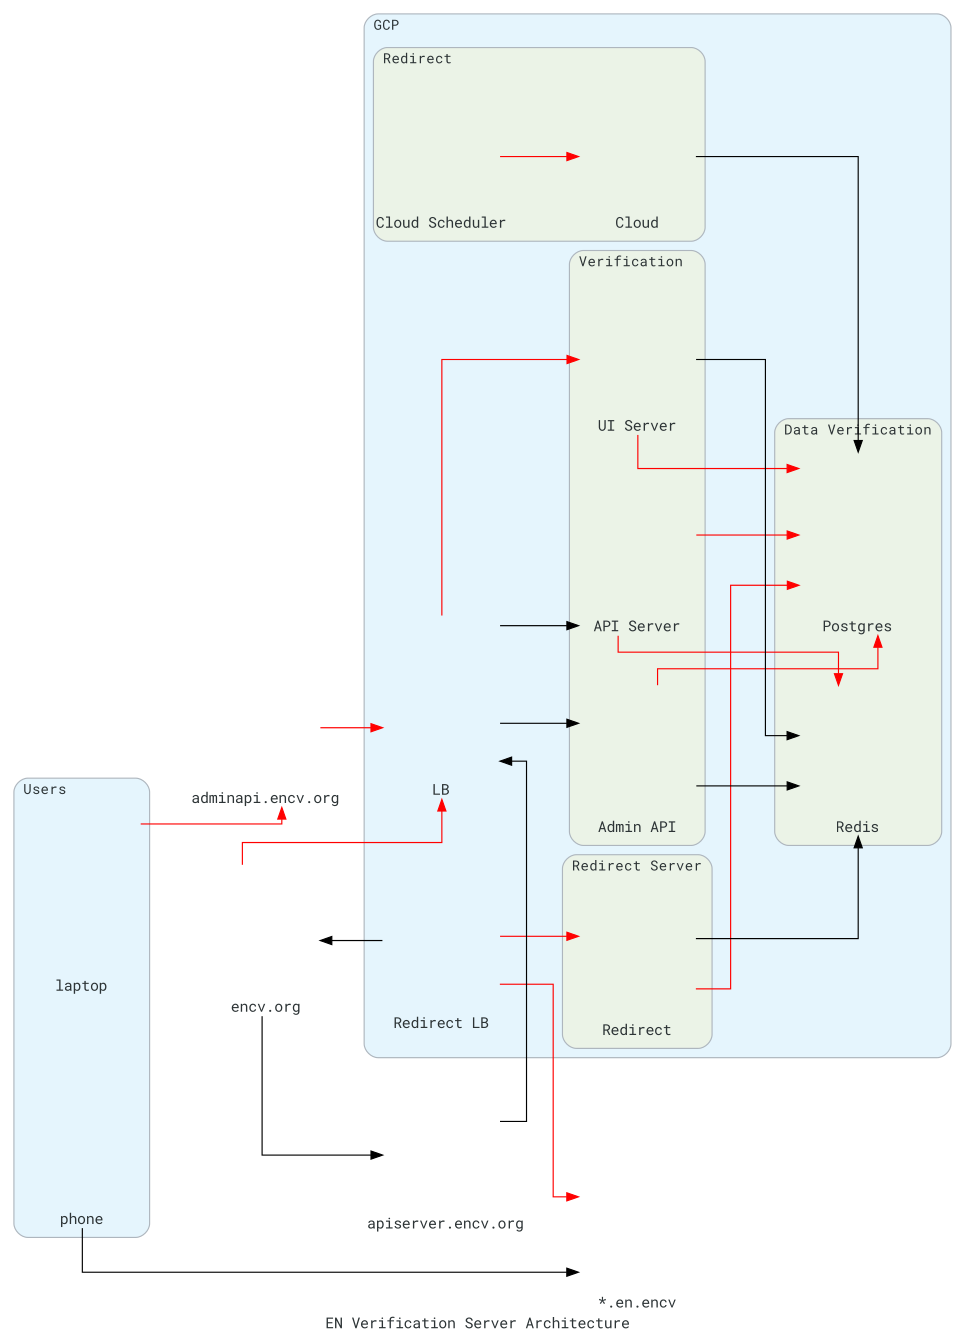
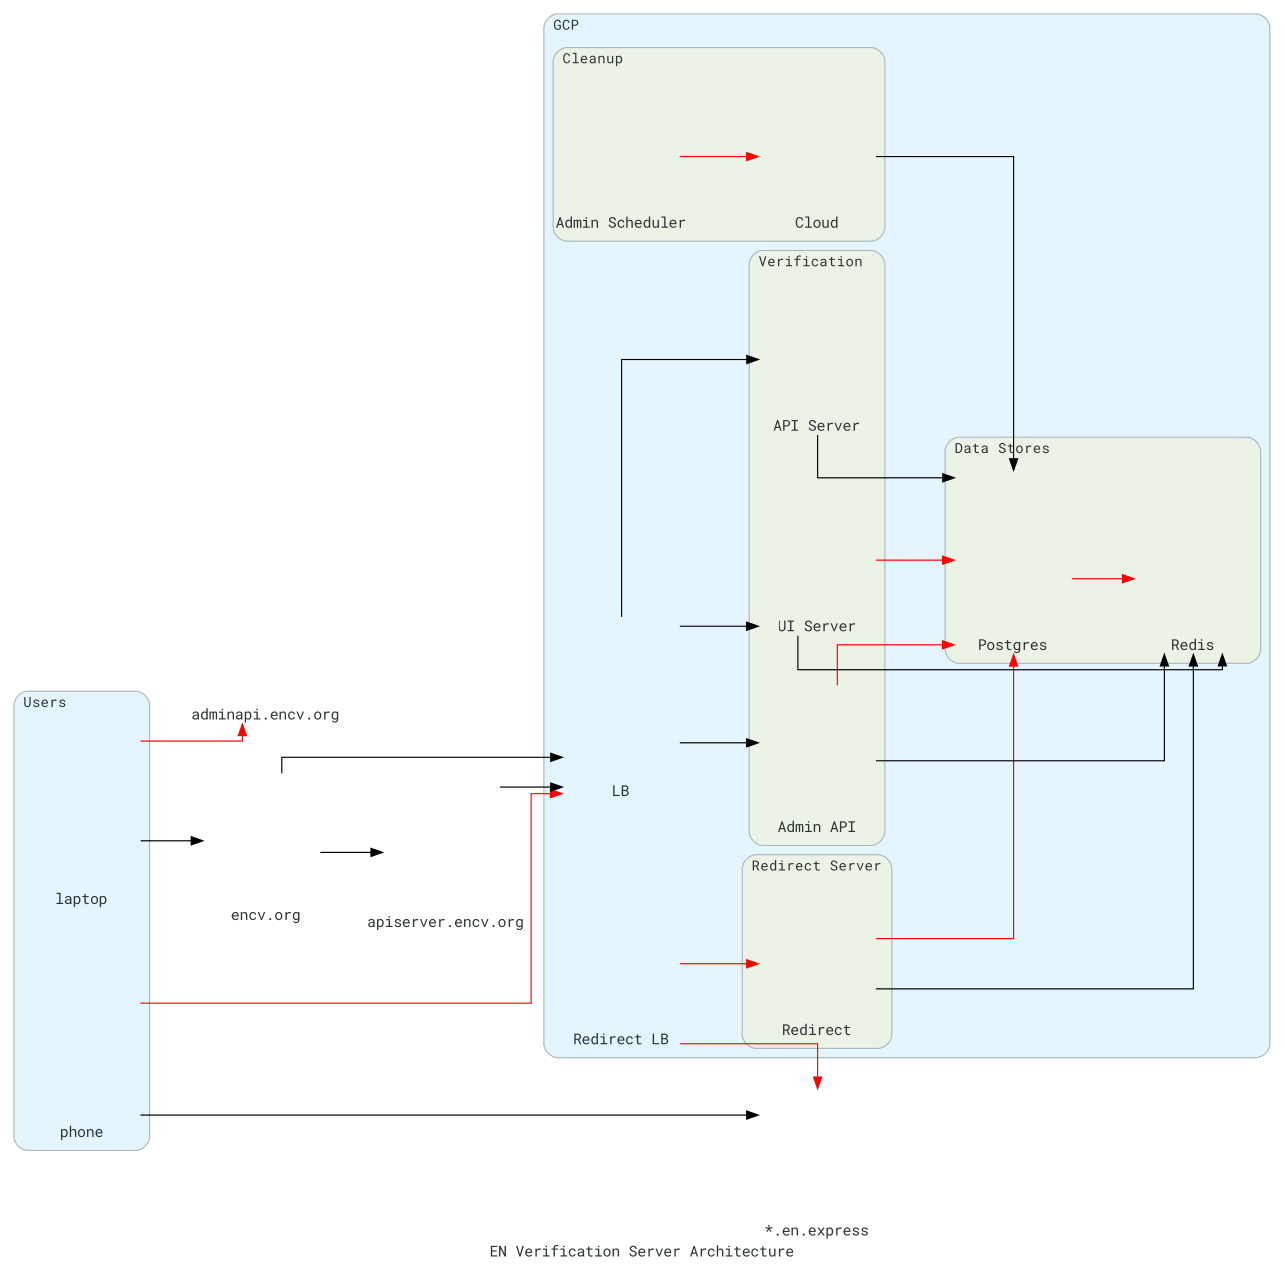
cluster "Redirect": label "Redirect" -> "Cleanup"
node "Cloud Scheduler": label "Cloud Scheduler" -> "Admin Scheduler"
edge "LB" -> "UI Server": color red -> black
cluster "Data Verification": label "Data Verification" -> "Data Stores"
edge "API Server" -> "Postgres": color red -> black
edge "API Server" -> "Redis": now "Postgres" -> "Redis"
edge "adminapi.encv.org" -> "LB": now "phone" -> "LB"
edge "encv.org" -> "LB": color red -> black
edge "Redirect LB" -> "encv.org": now "laptop" -> "encv.org"
node "*.en.encv": label "*.en.encv" -> "*.en.express"
